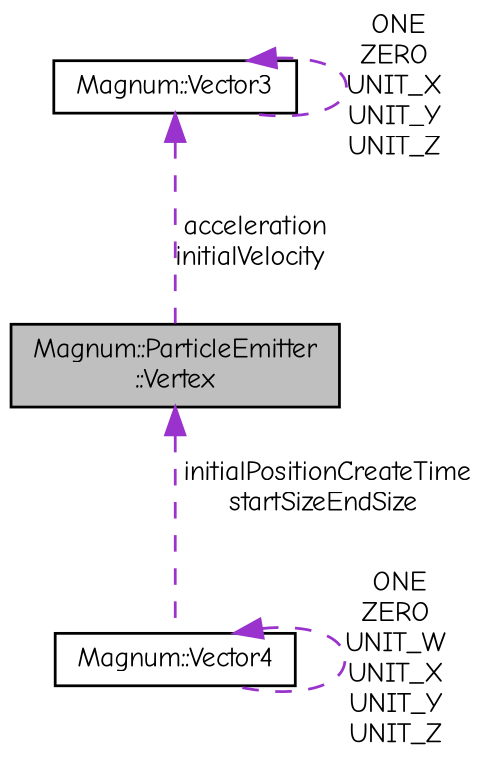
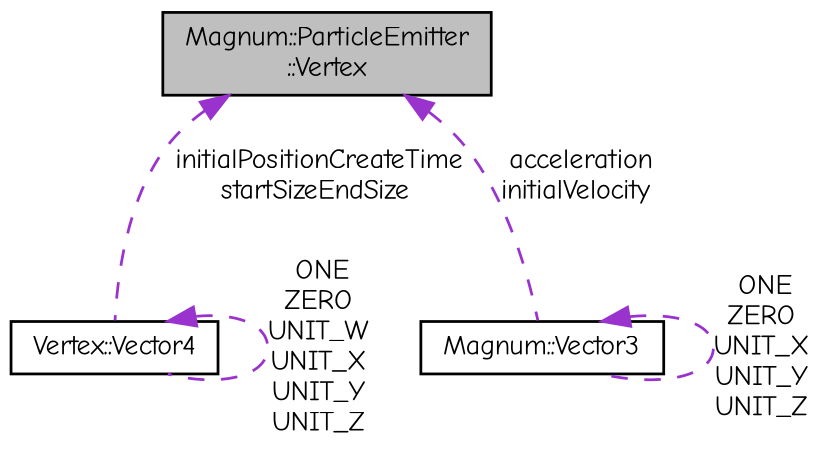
edge "Magnum::ParticleEmitter ::Vertex" -> "Magnum::Vector3": reversed
node "Magnum::Vector4": label "Magnum::Vector4" -> "Vertex::Vector4"
